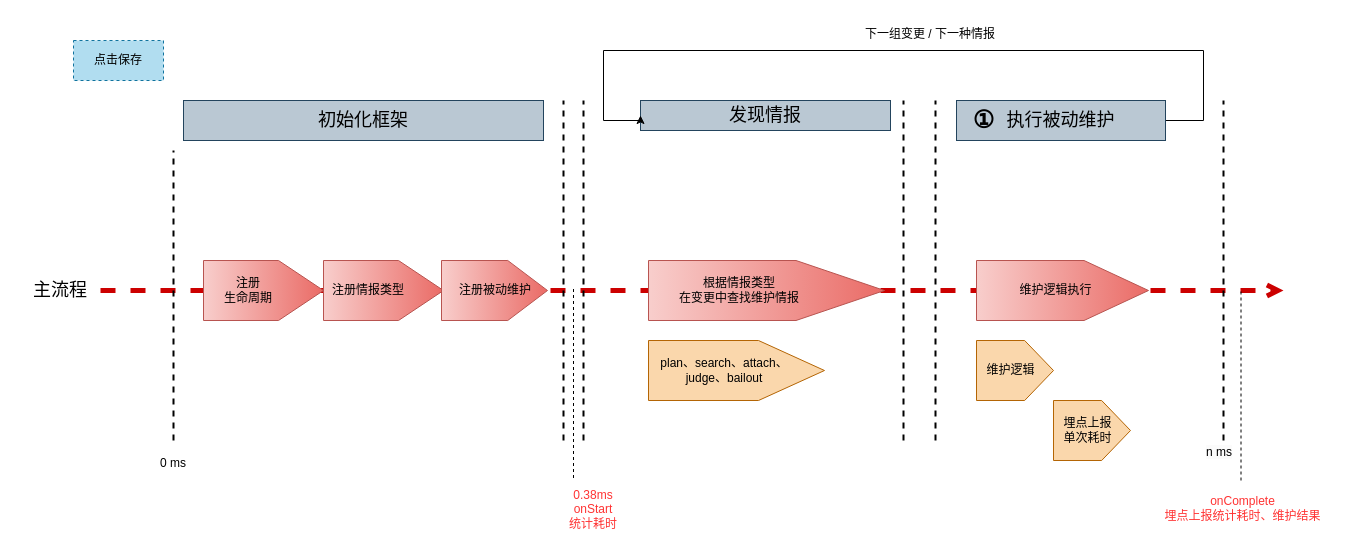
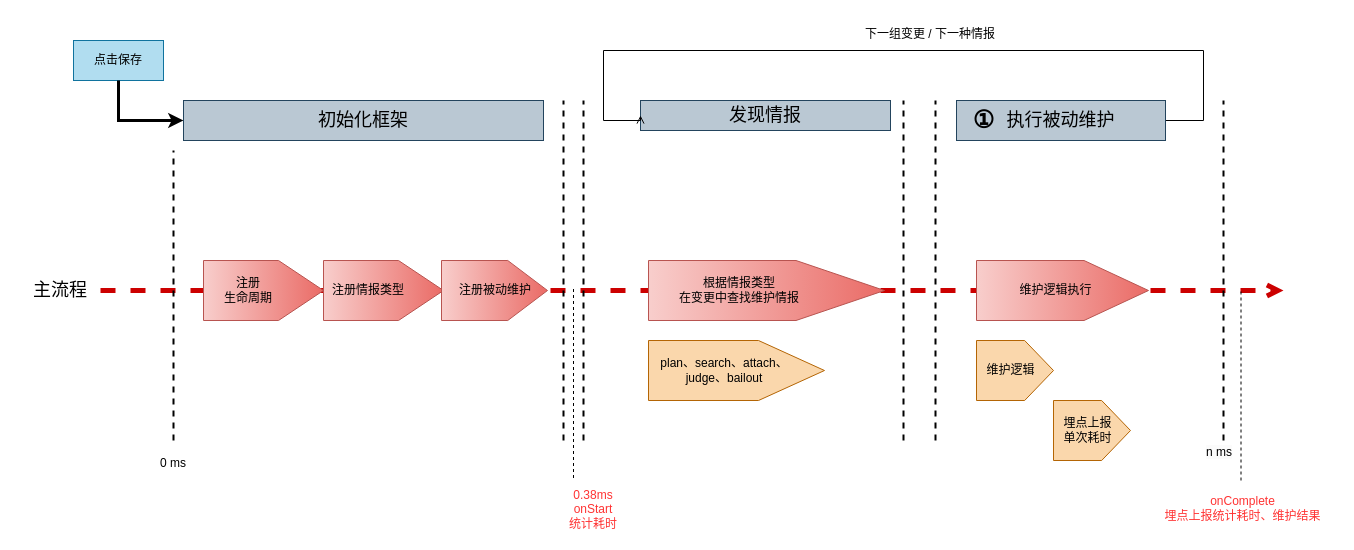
node "点击保存": style dashed -> solid
edge "点击保存" -> "初始化框架": added
edge "执行被动维护" -> "发现情报": arrowhead classic -> open
